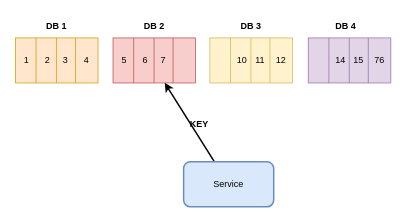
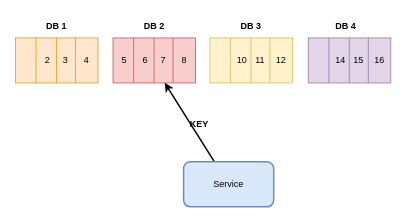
node "1": removed
node "8": added
node "76": label "76" -> "16"
